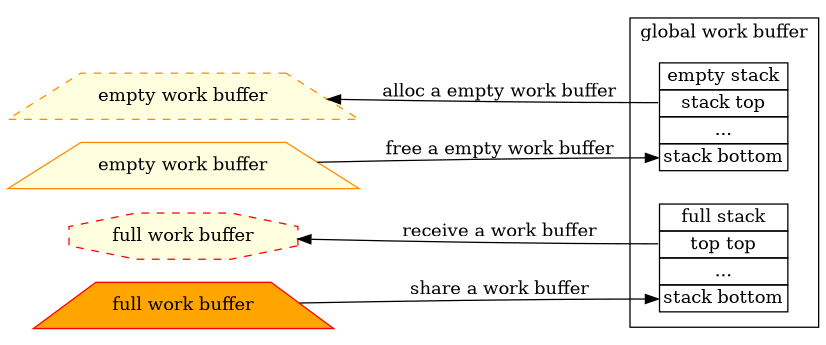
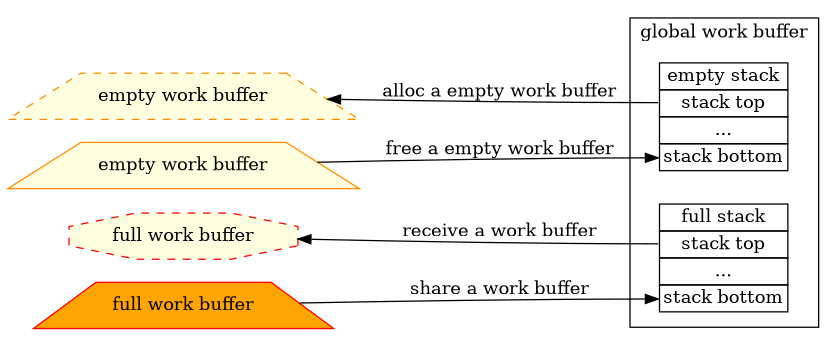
node "full stack": text "top top" -> "stack top"
